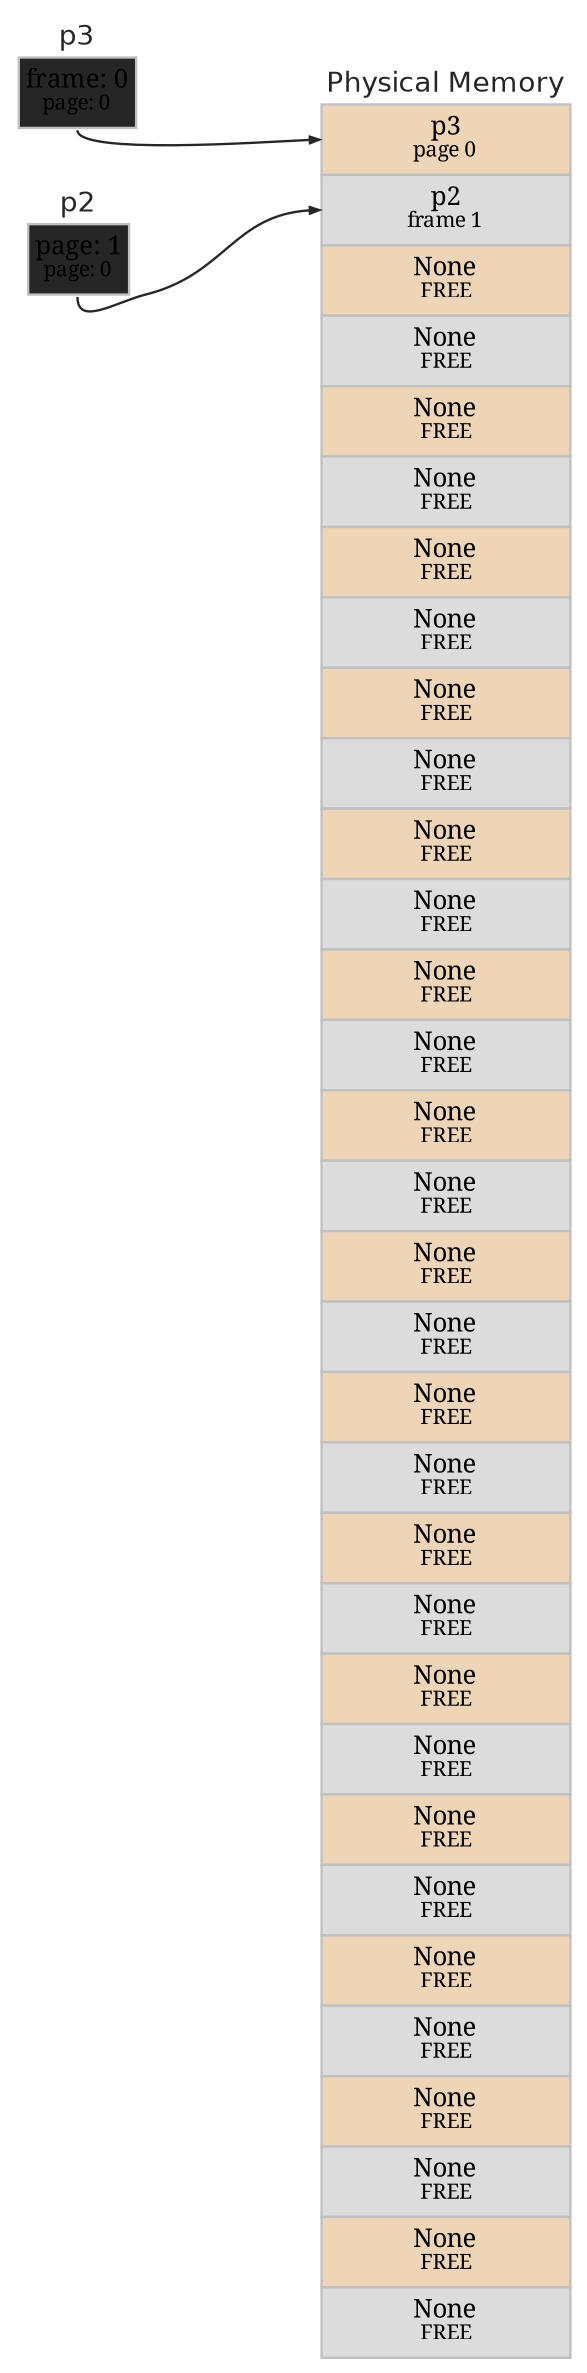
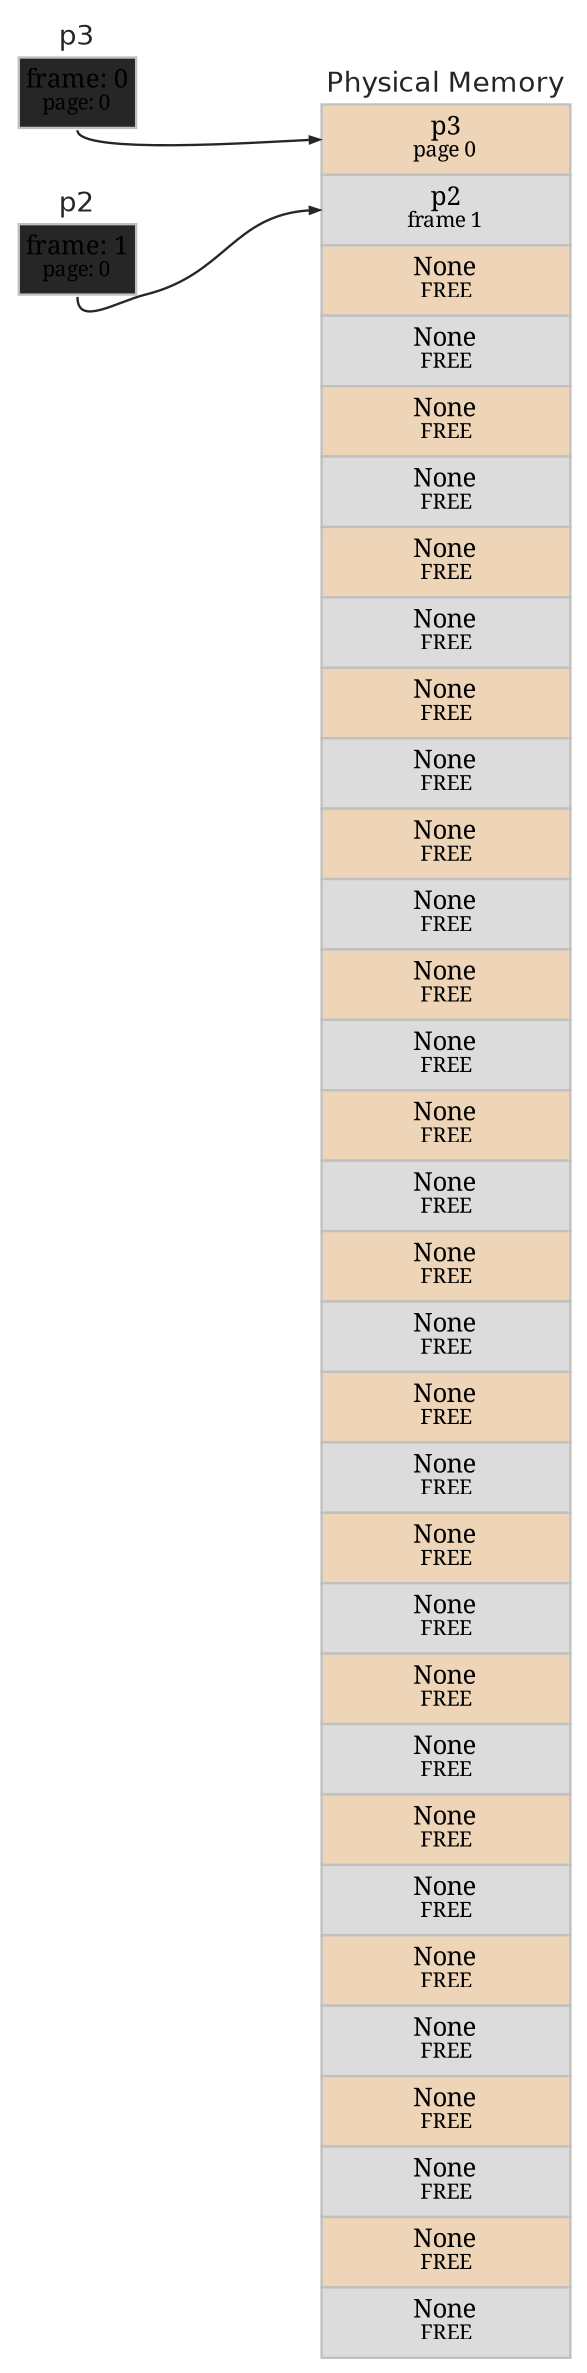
node "p2": text "page: 1" -> "frame: 1"
